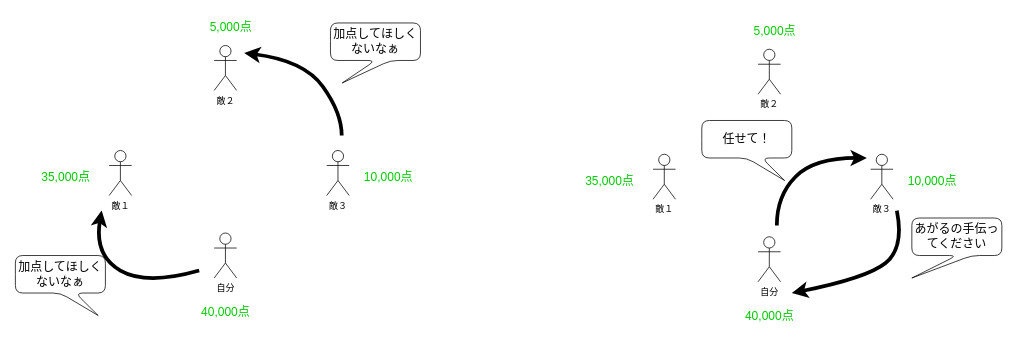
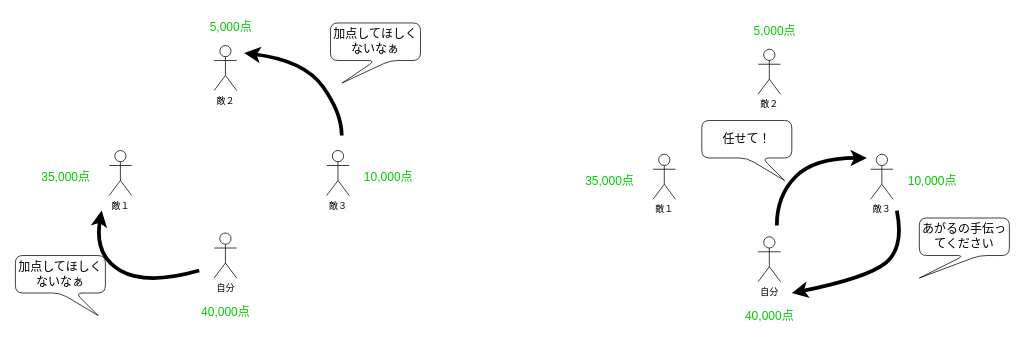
node "あがるの手伝ってください": moved (957, 248) -> (964, 248)
